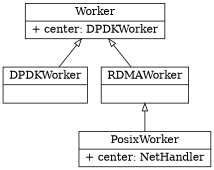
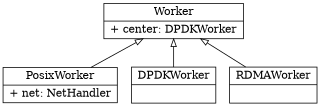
edge "PosixWorker" -> "RDMAWorker": now "PosixWorker" -> "Worker"
node "PosixWorker": text "+ center: NetHandler" -> "+ net: NetHandler"
